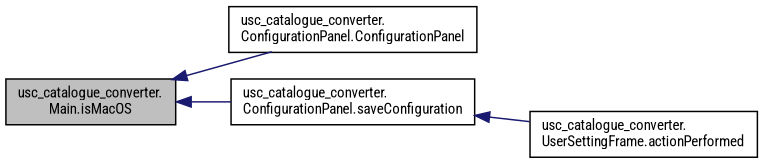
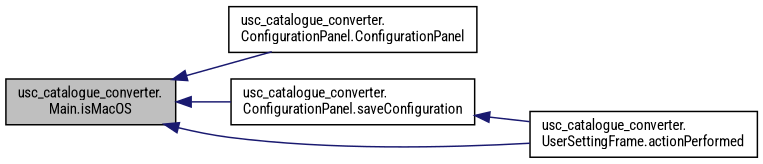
edge "usc_catalogue_converter. UserSettingFrame.actionPerformed" -> "usc_catalogue_converter. Main.isMacOS": added
